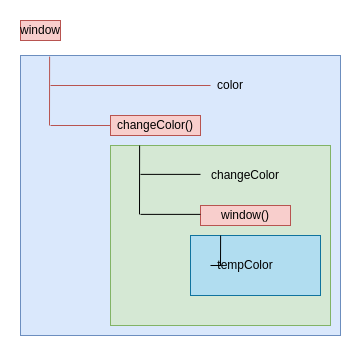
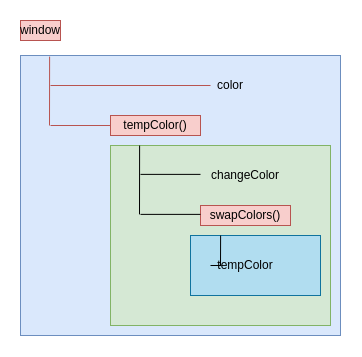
node "changeColor()": label "changeColor()" -> "tempColor()"
node "window()": label "window()" -> "swapColors()"
